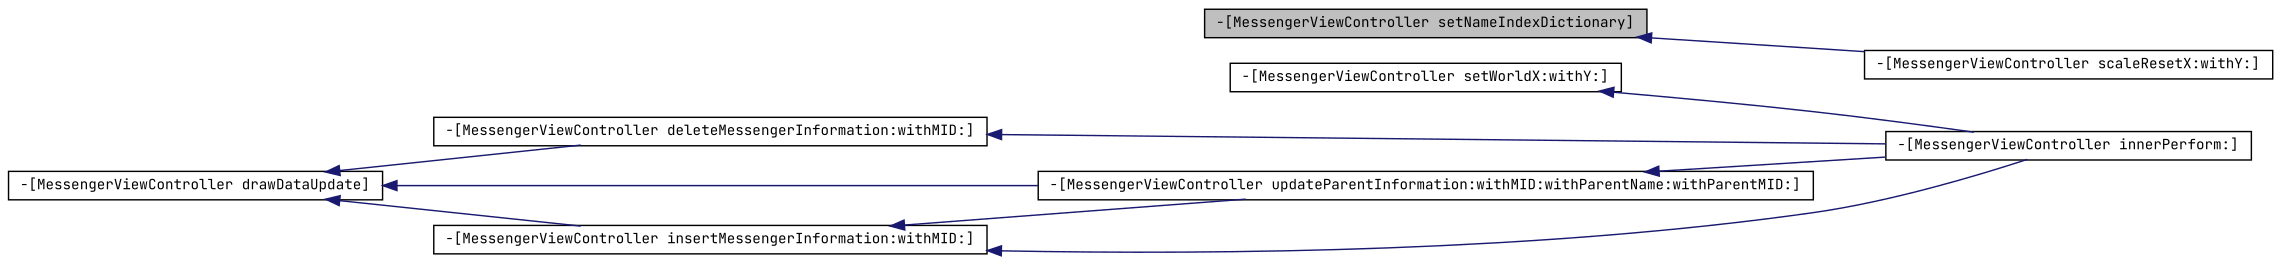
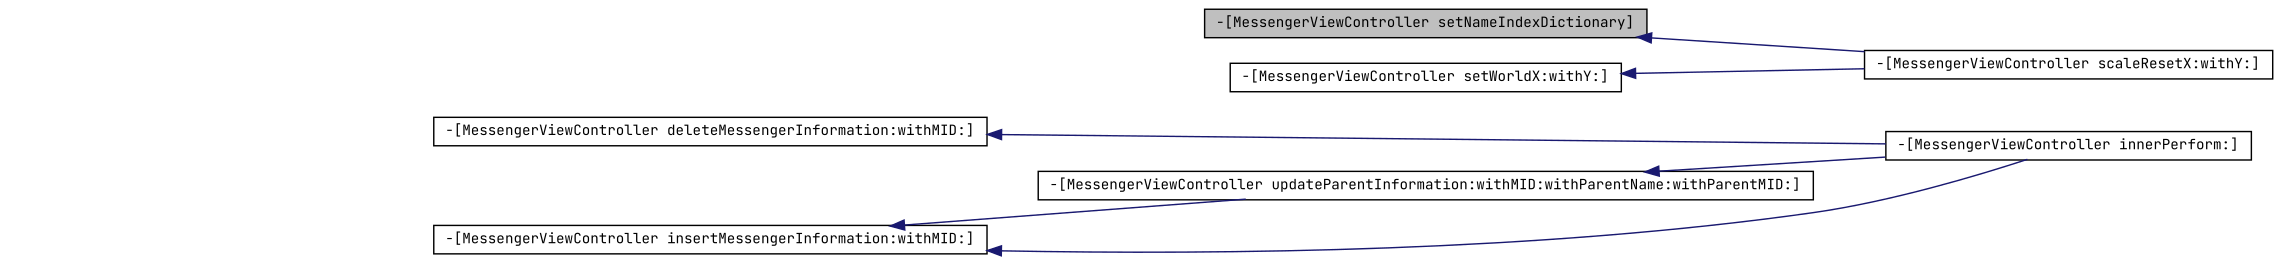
edge "-[MessengerViewController innerPerform:]" -> "-[MessengerViewController setWorldX:withY:]": now "-[MessengerViewController scaleResetX:withY:]" -> "-[MessengerViewController setWorldX:withY:]"
node "-[MessengerViewController drawDataUpdate]": removed
